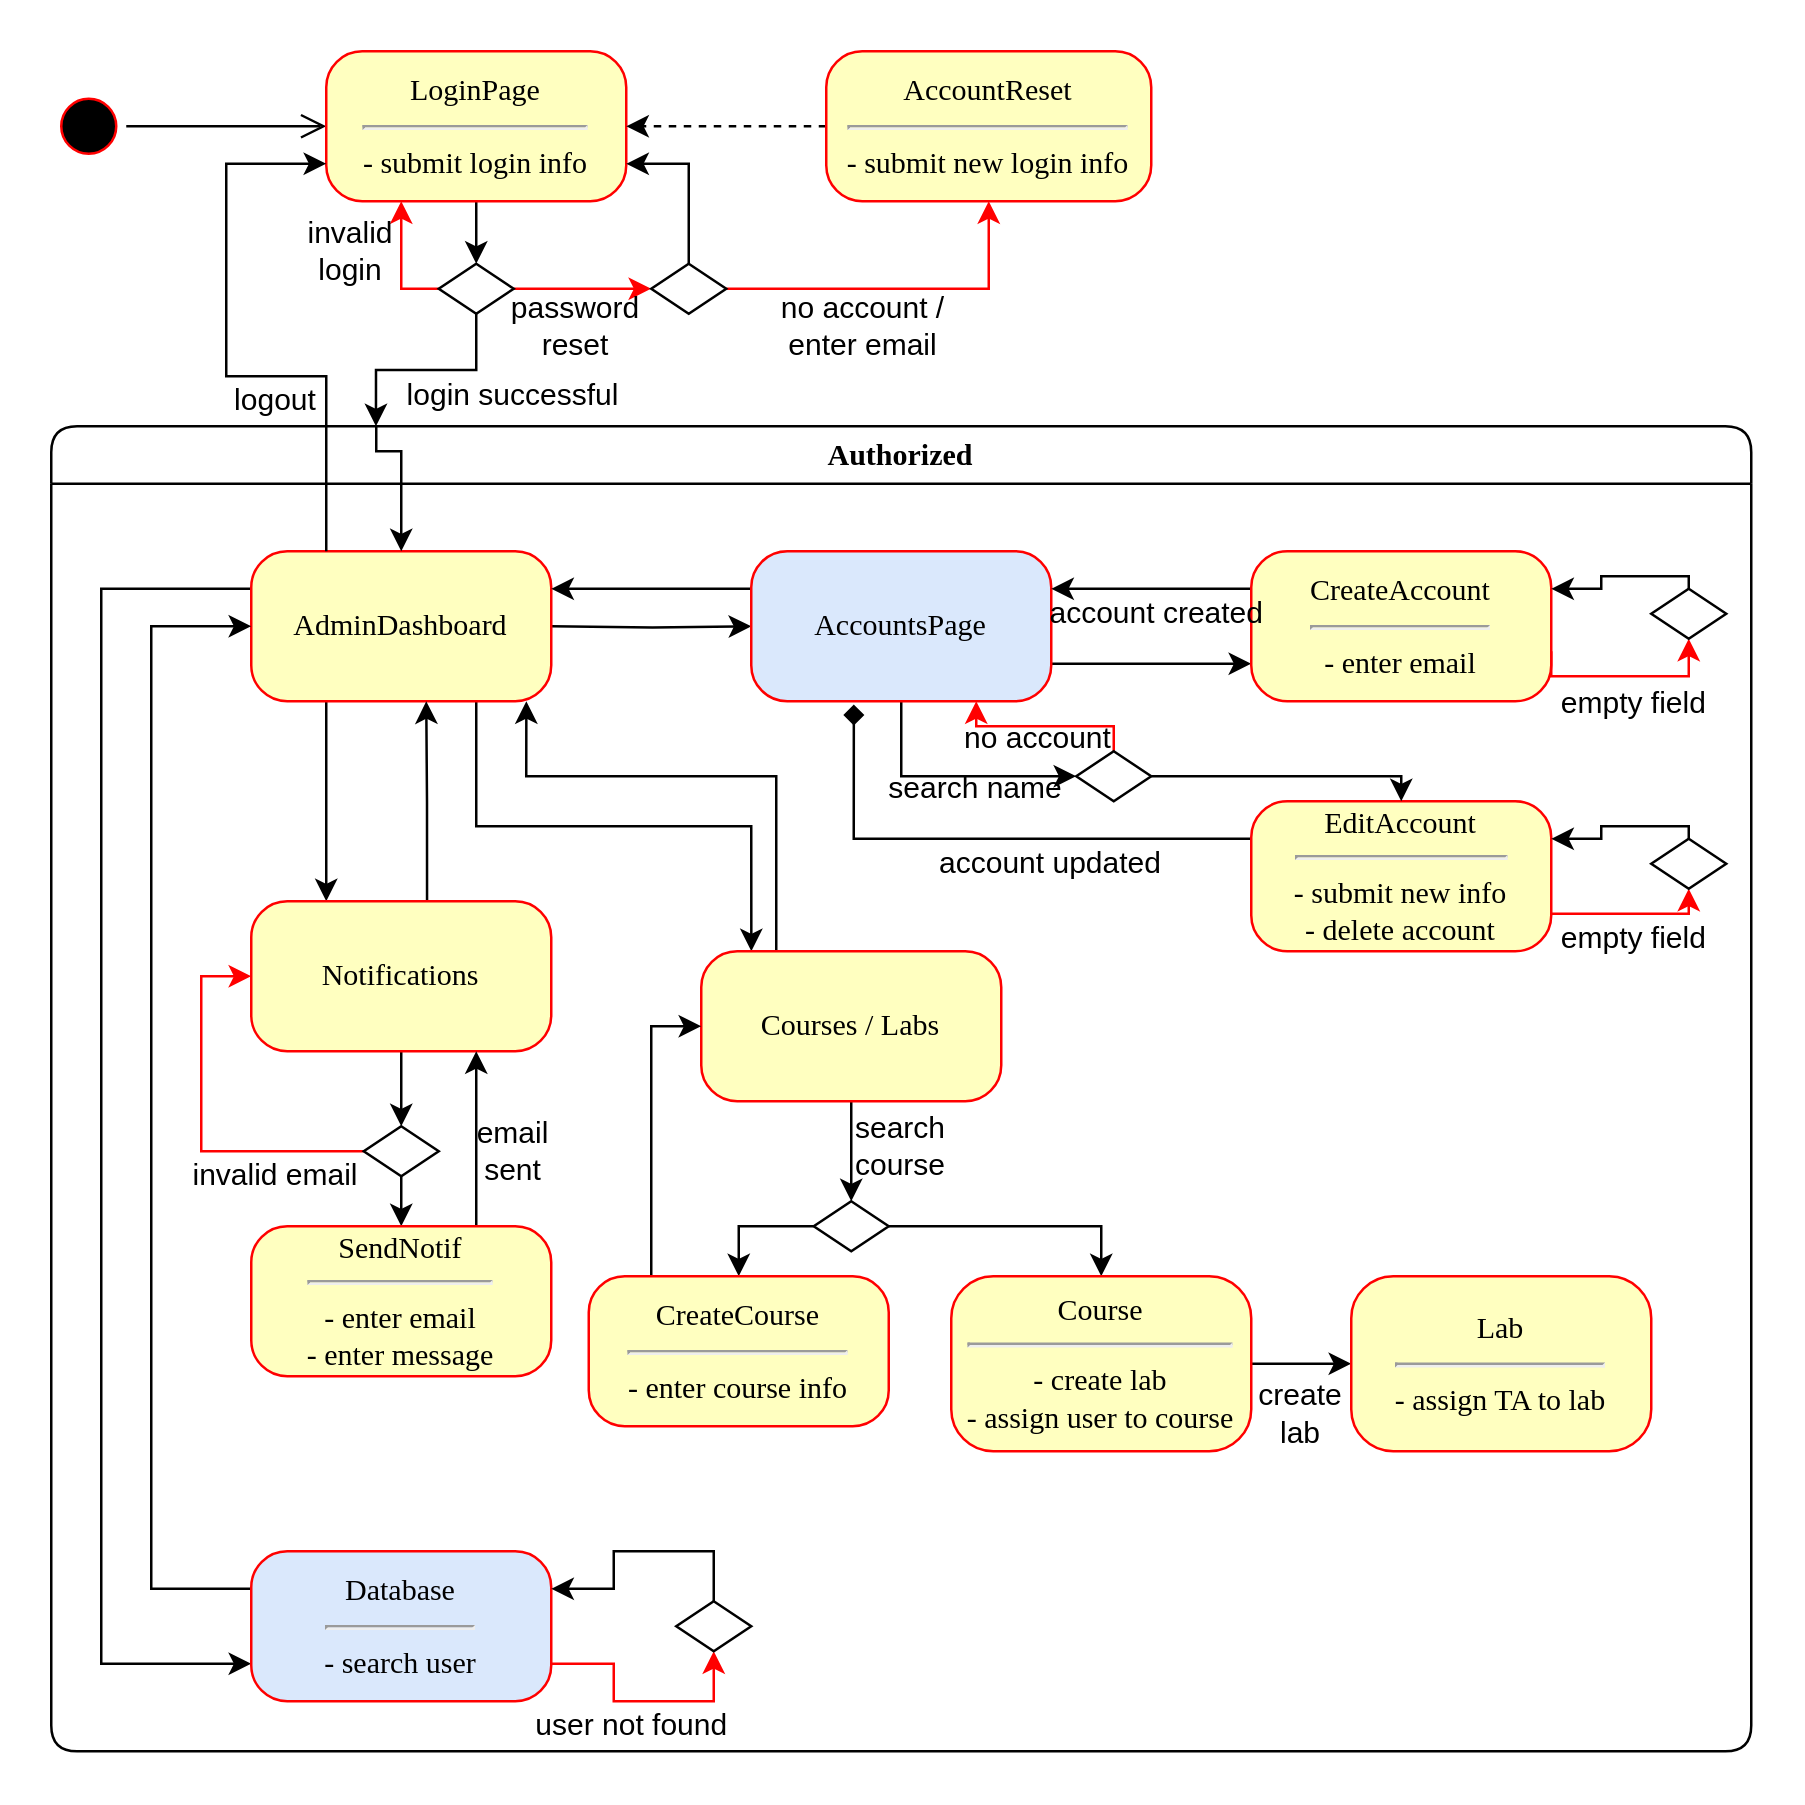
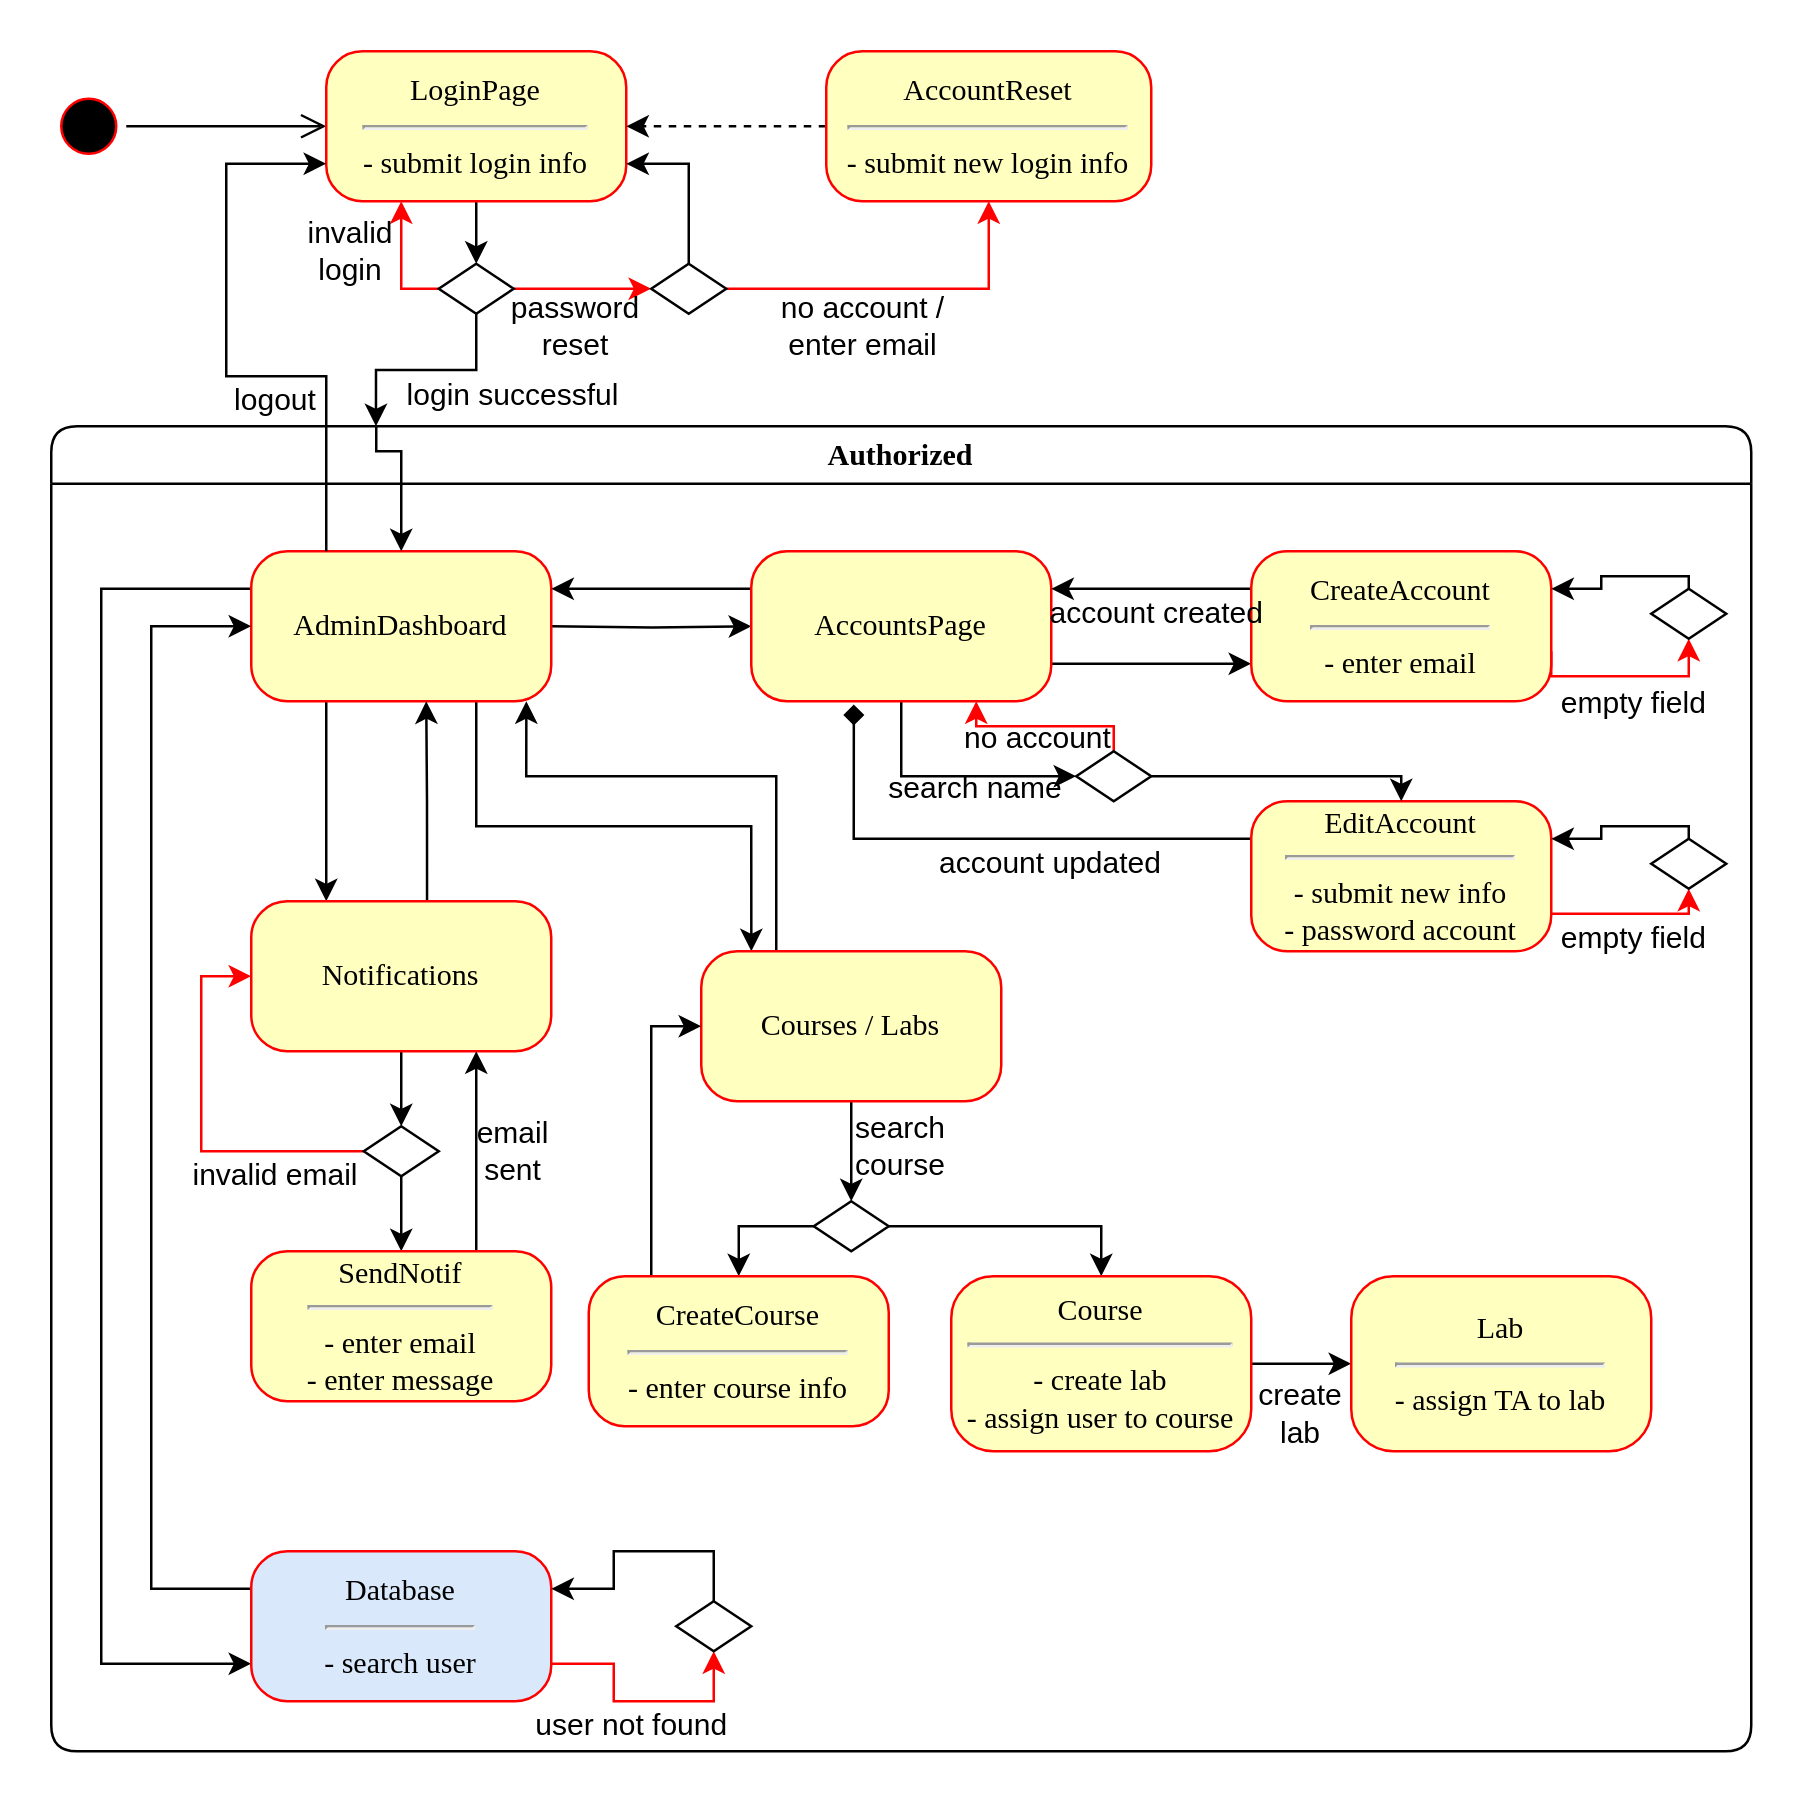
node "AccountsPage": fillcolor #dae8fc -> #ffffc0
node "EditAccount- submit new info - delete account": label "EditAccount- submit new info - delete account" -> "EditAccount- submit new info - password account"
node "SendNotif- enter email - enter message": moved (401, 1301) -> (401, 1326)
